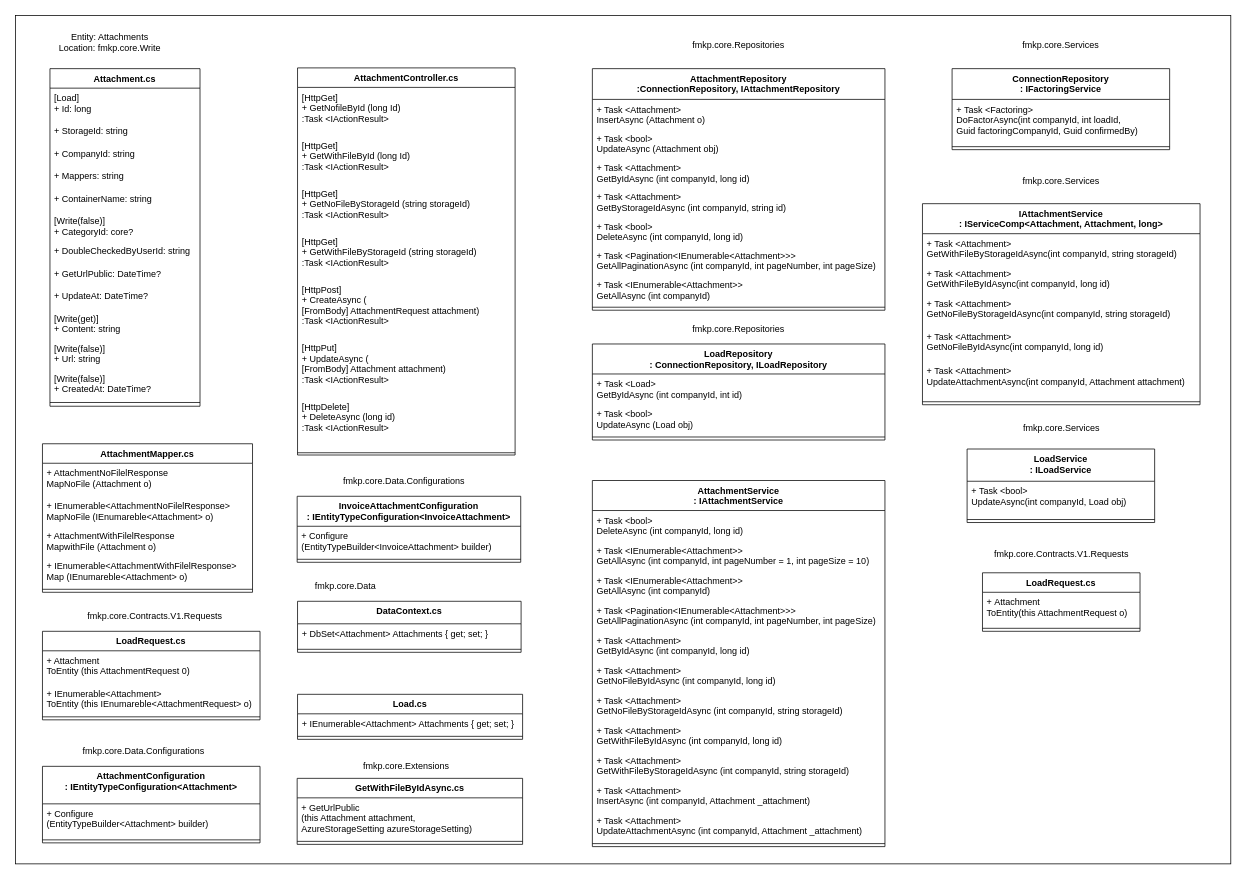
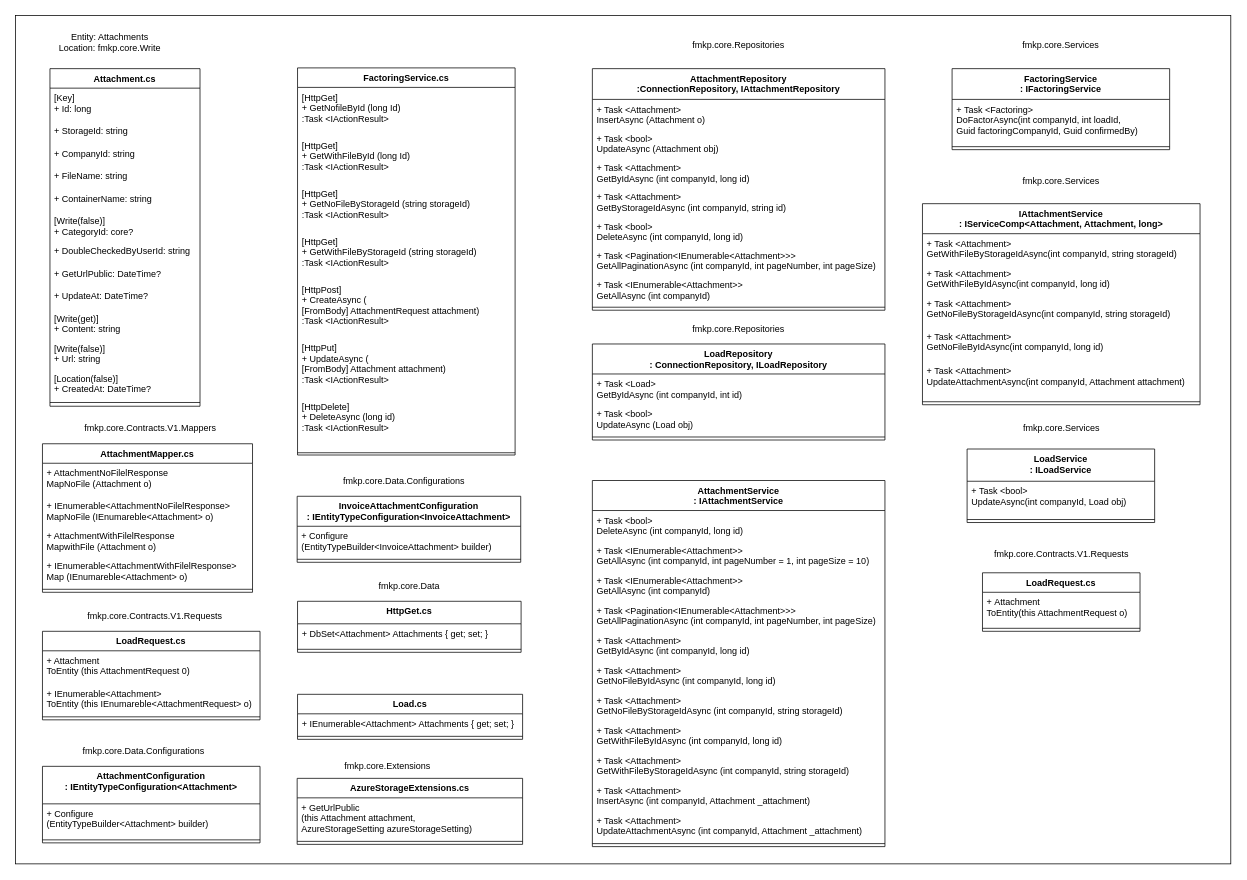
node "AttachmentController.cs": label "AttachmentController.cs" -> "FactoringService.cs"
node "ConnectionRepository : IFactoringService": label "ConnectionRepository : IFactoringService" -> "FactoringService : IFactoringService"
node "[Load] + Id: long": label "[Load] + Id: long" -> "[Key] + Id: long"
node "+ Mappers: string": label "+ Mappers: string" -> "+ FileName: string"
node "[Write(false)] + CreatedAt: DateTime?": label "[Write(false)] + CreatedAt: DateTime?" -> "[Location(false)] + CreatedAt: DateTime?"
node "fmkp.core.Contracts.V1.Mappers": added
node "fmkp.core.Data": moved (345, 586) -> (409, 586)
node "DataContext.cs": label "DataContext.cs" -> "HttpGet.cs"
node "fmkp.core.Extensions": moved (406, 766) -> (387, 766)
node "GetWithFileByIdAsync.cs": label "GetWithFileByIdAsync.cs" -> "AzureStorageExtensions.cs"
